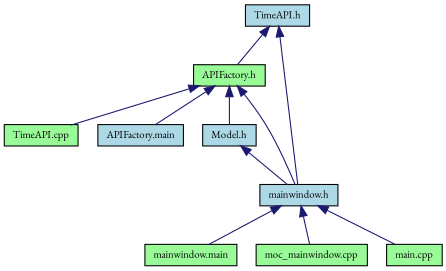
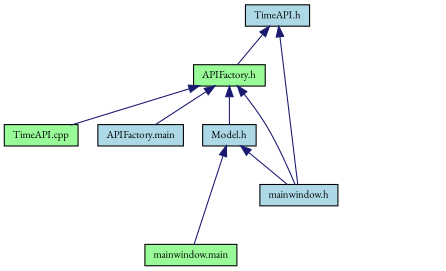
edge "mainwindow.main" -> "mainwindow.h": now "mainwindow.main" -> "Model.h"
node "moc_mainwindow.cpp": removed
node "main.cpp": removed
